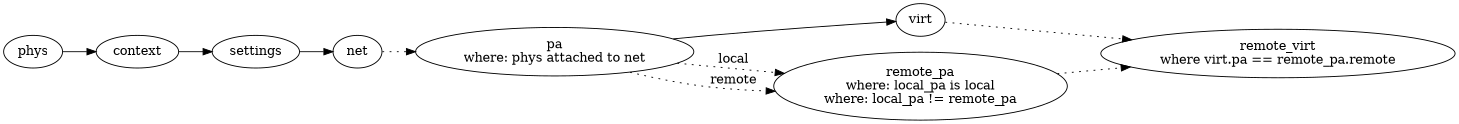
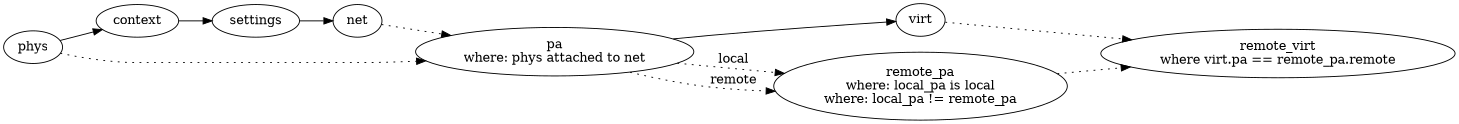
edge "phys" -> "pa where: phys attached to net": added
